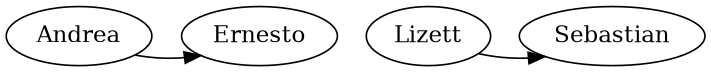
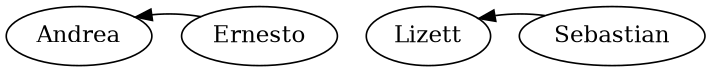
edge "Lizett" -> "Sebastian": reversed
edge "Andrea" -> "Ernesto": reversed
